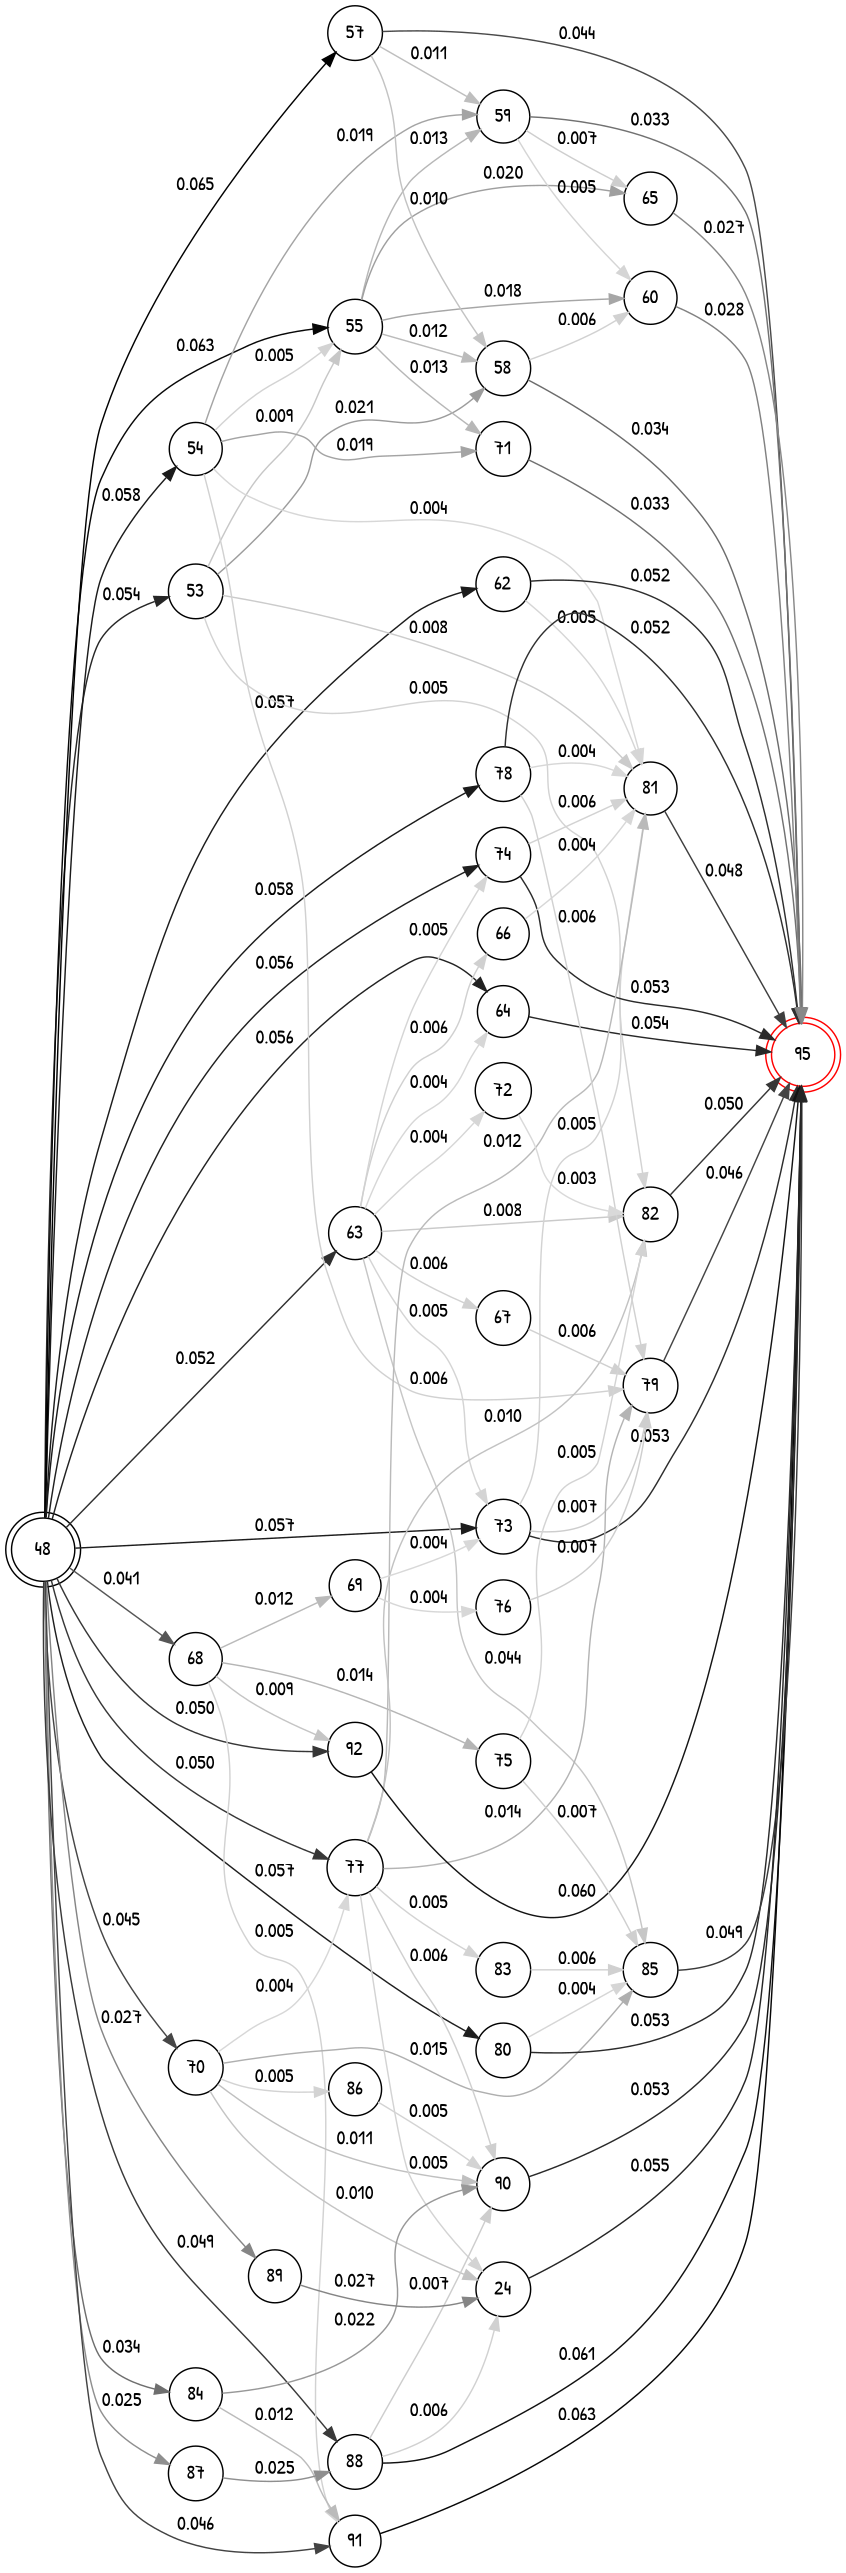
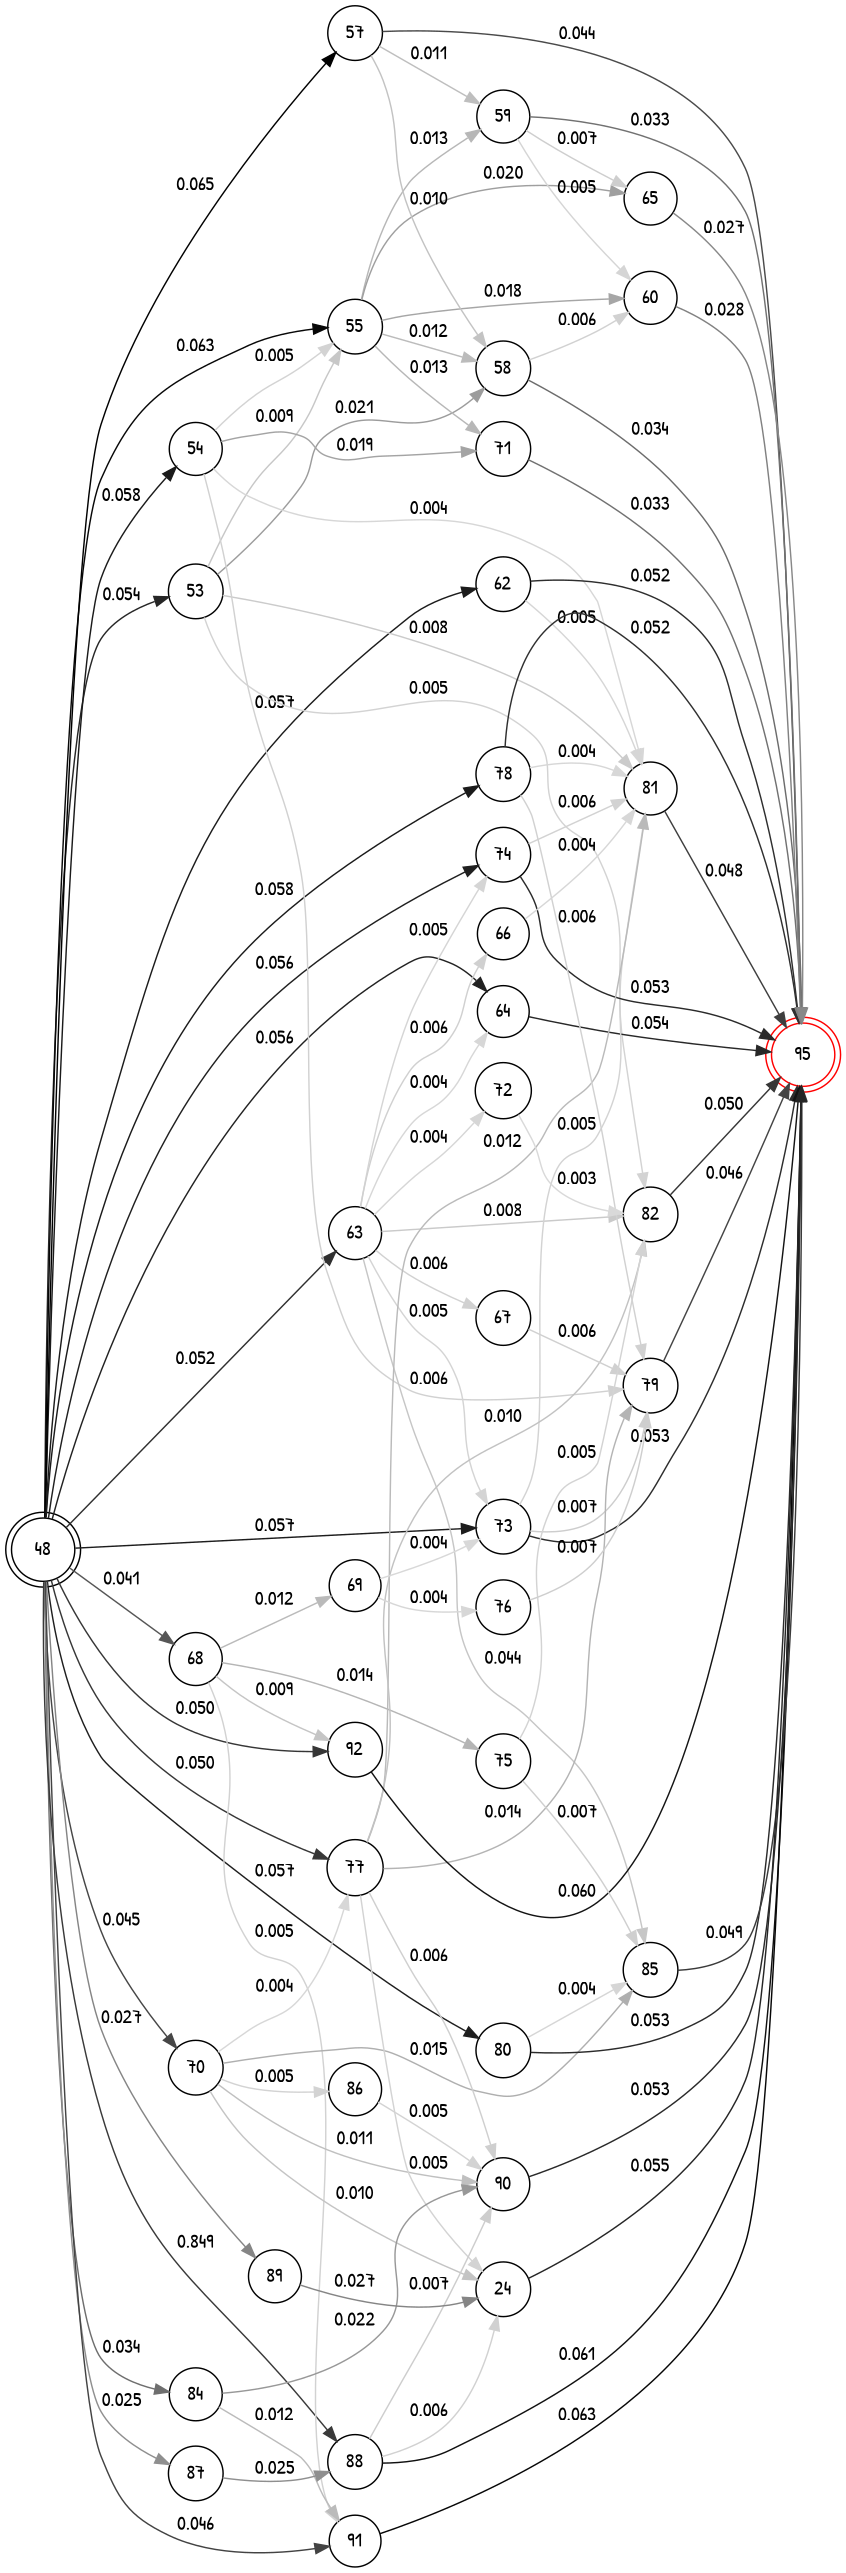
edge "54" -> "59": removed, label "0.019"
node "83": removed
edge "48" -> "88": label "0.049" -> "0.849"
